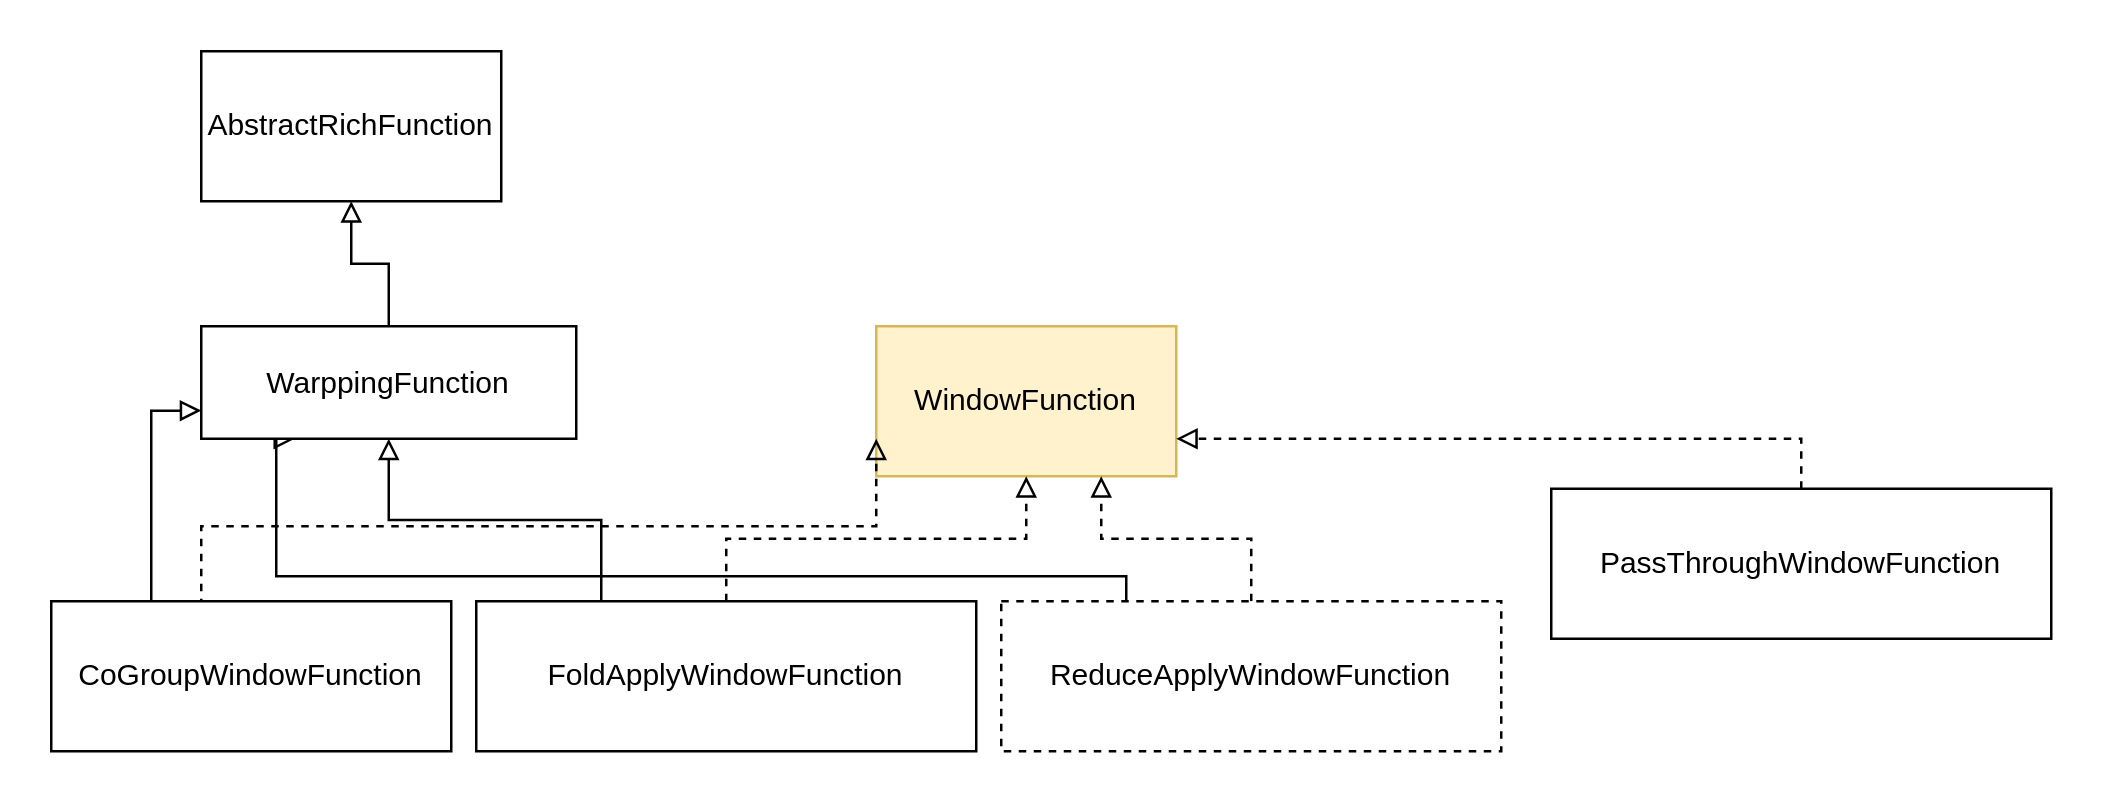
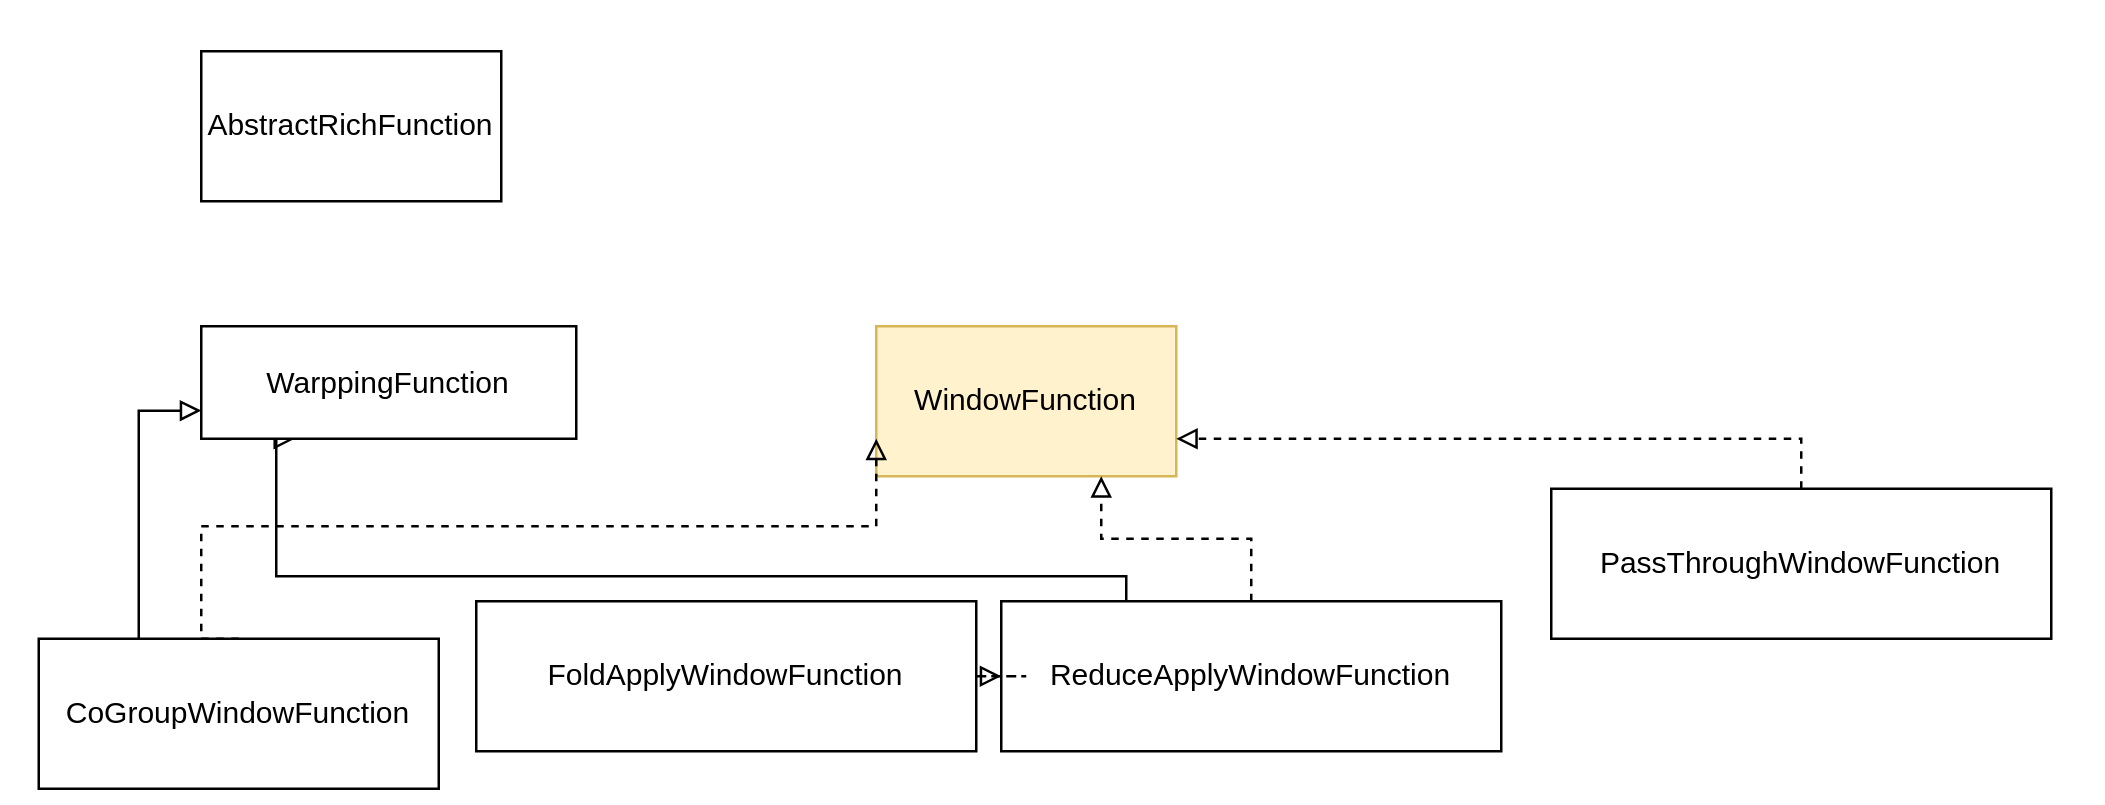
edge "WarppingFunction" -> "AbstractRichFunction": removed
edge "FoldApplyWindowFunction" -> "WarppingFunction": removed
edge "FoldApplyWindowFunction" -> "WindowFunction": now "FoldApplyWindowFunction" -> "ReduceApplyWindowFunction"
node "CoGroupWindowFunction": moved (251, 676) -> (239, 714)
node "ReduceApplyWindowFunction": style dashed -> solid
